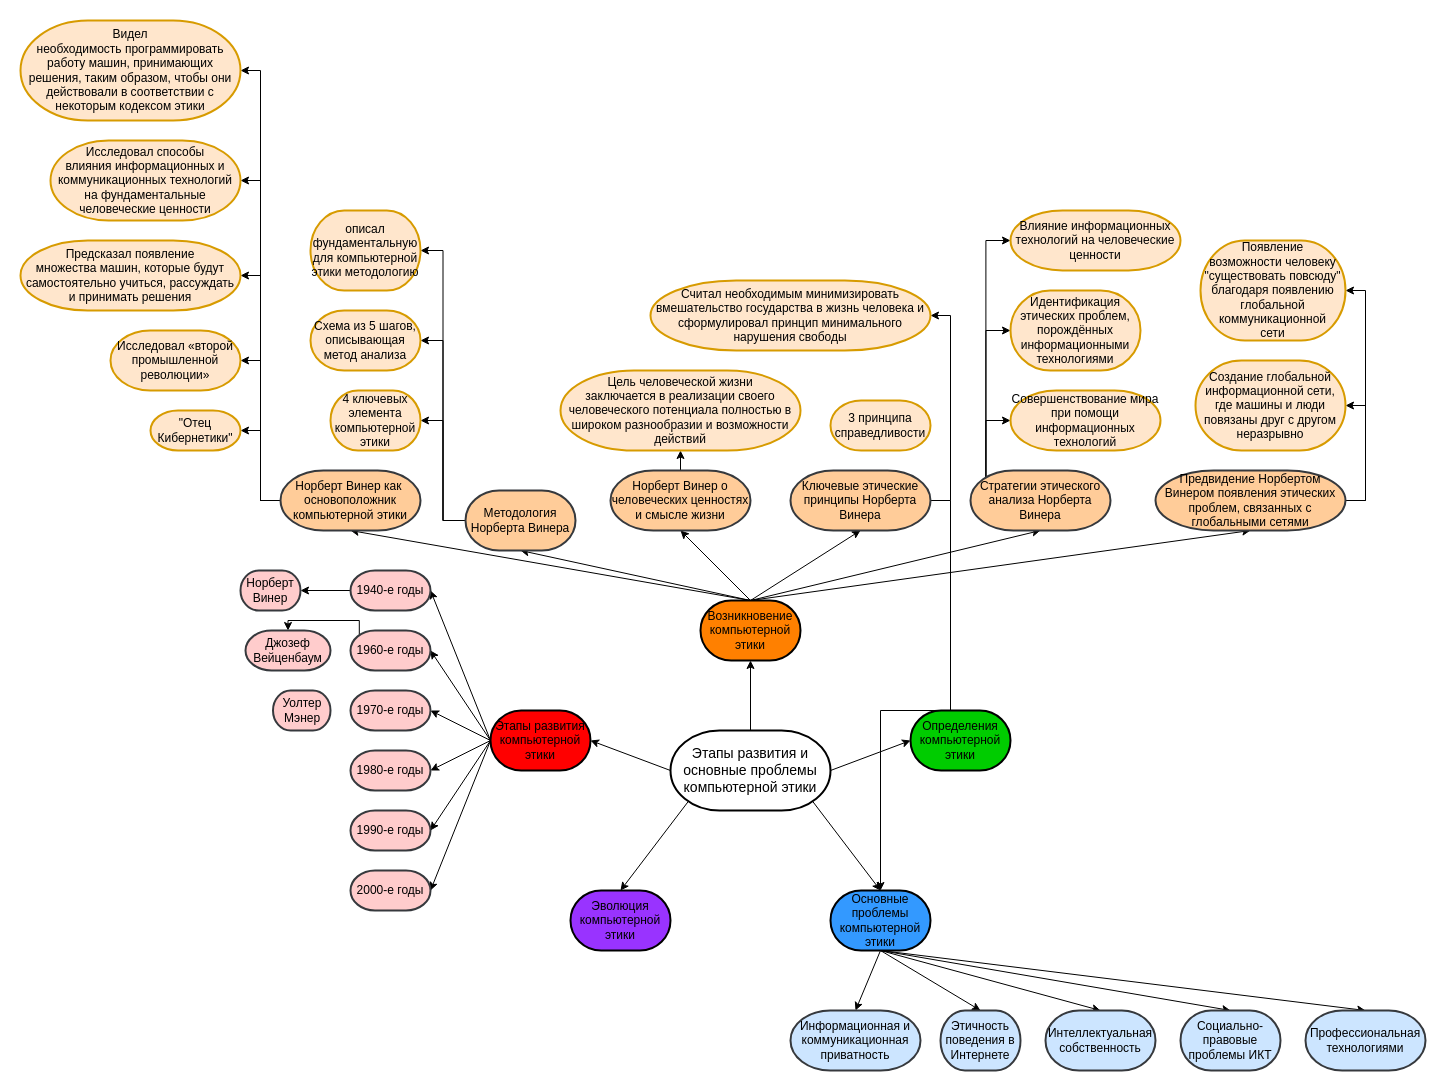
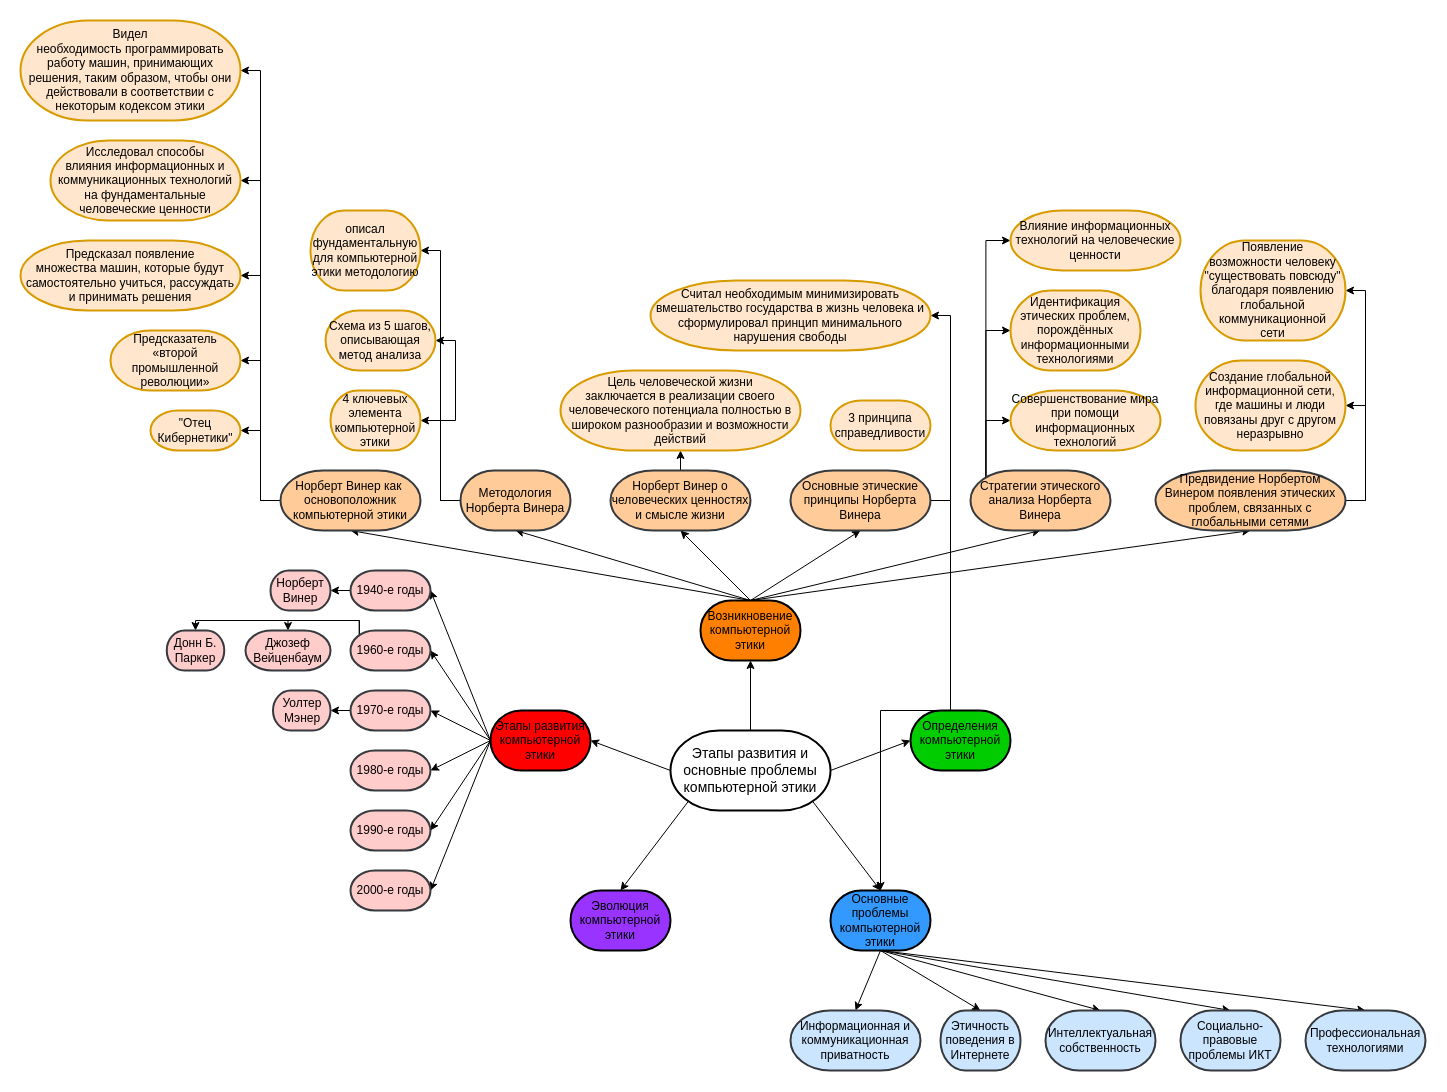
node "Схема из 5 шагов, описывающая метод анализа": moved (366, 341) -> (381, 341)
node "Исследовал «второй промышленной революции»": label "Исследовал «второй промышленной революции»" -> "Предсказатель «второй промышленной революции»"
node "Ключевые этические принципы Норберта Винера": label "Ключевые этические принципы Норберта Винера" -> "Основные этические принципы Норберта Винера"
node "Методология Норберта Винера": moved (521, 521) -> (516, 501)
node "Норберт Винер": moved (271, 591) -> (301, 591)
edge "1960-е годы" -> "Донн Б. Паркер": added
node "Донн Б. Паркер": added
edge "1970-е годы" -> "Уолтер Мэнер": added
